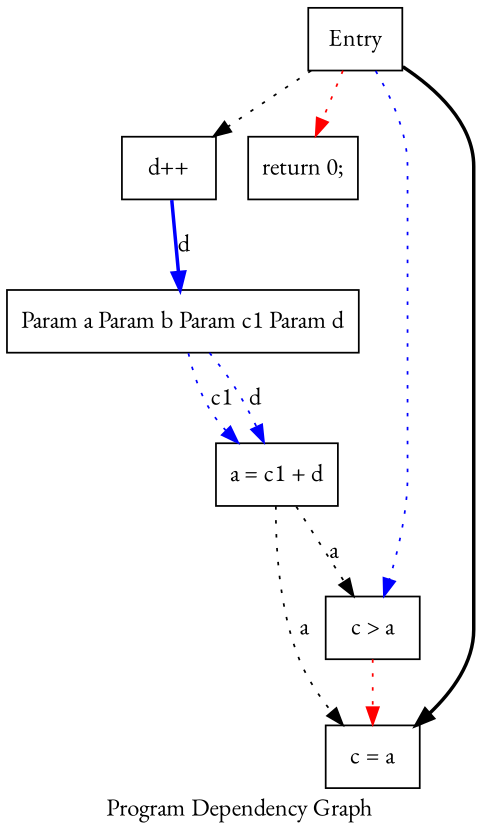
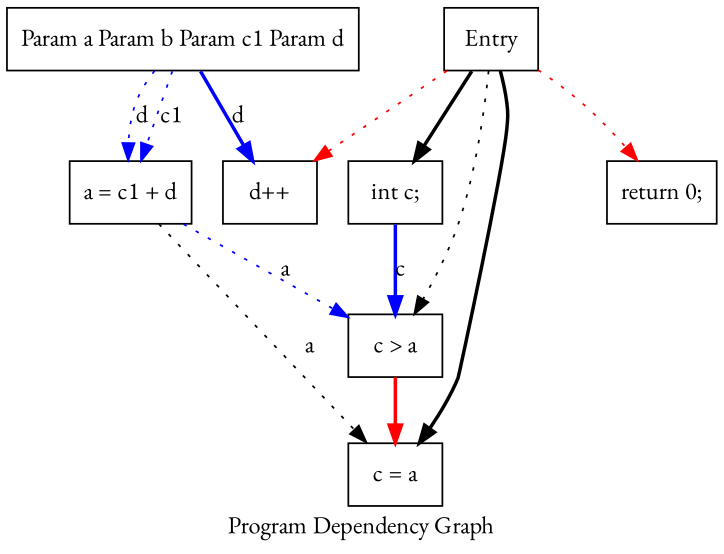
edge "Entry" -> "d++": color black -> red
node "int c;": added
edge "d++" -> "Param a Param b Param c1 Param d": reversed
edge "Entry" -> "c > a": color blue -> black
edge "a = c1 + d" -> "c > a": color black -> blue
edge "c > a" -> "c = a": style dotted -> bold
